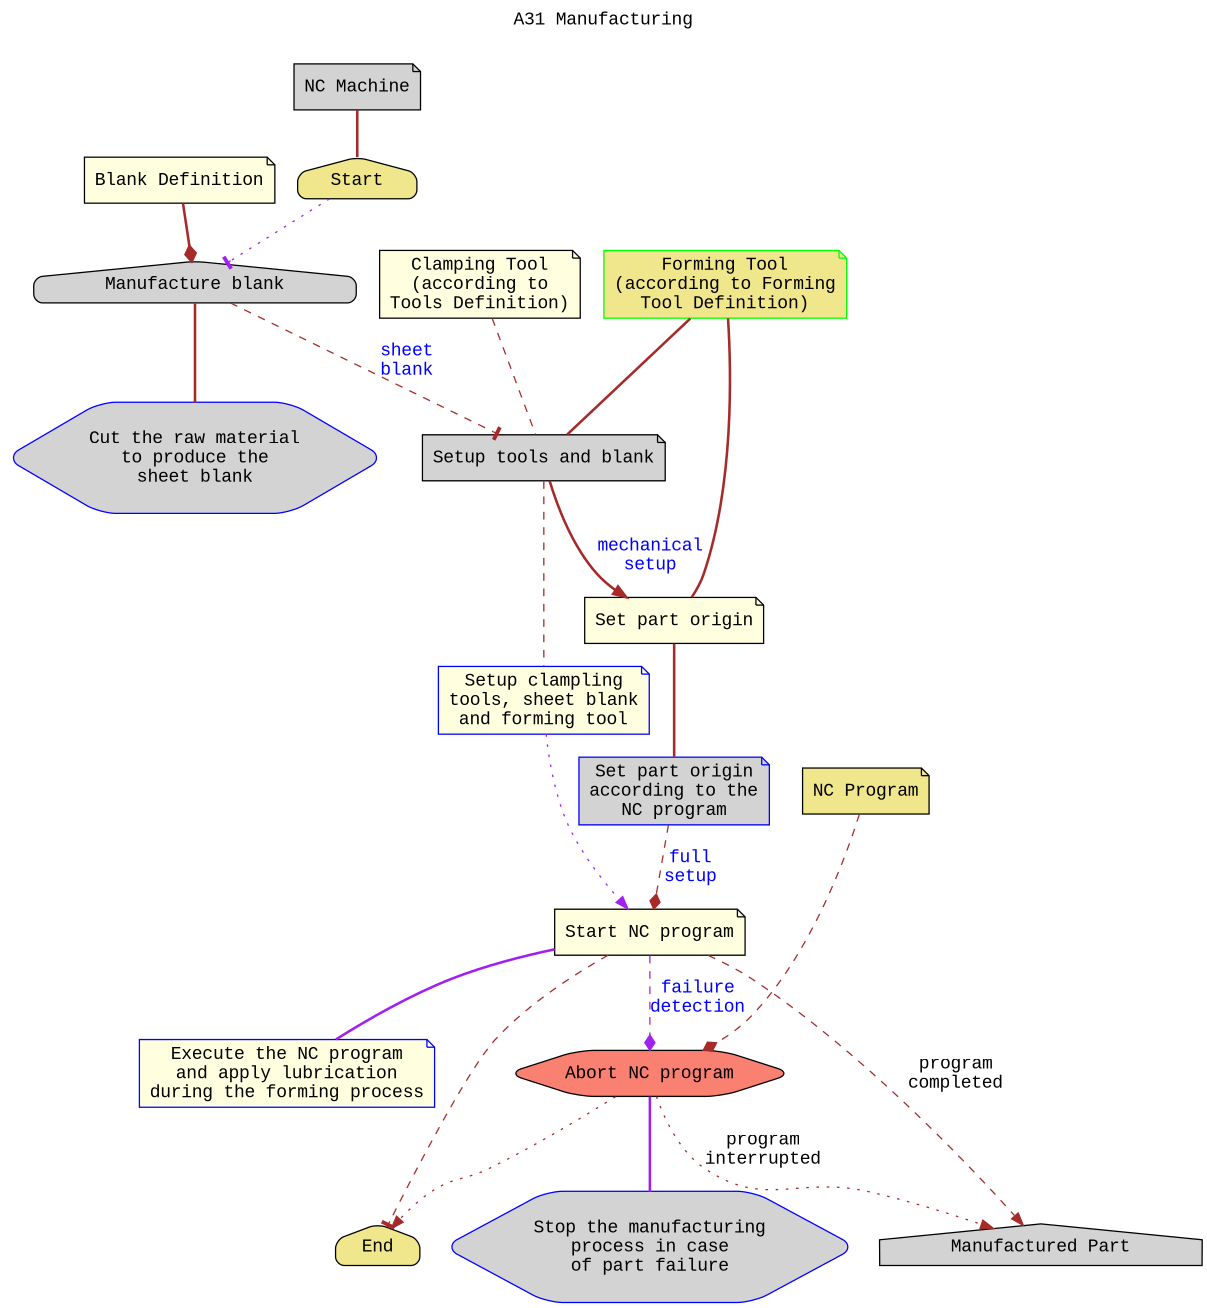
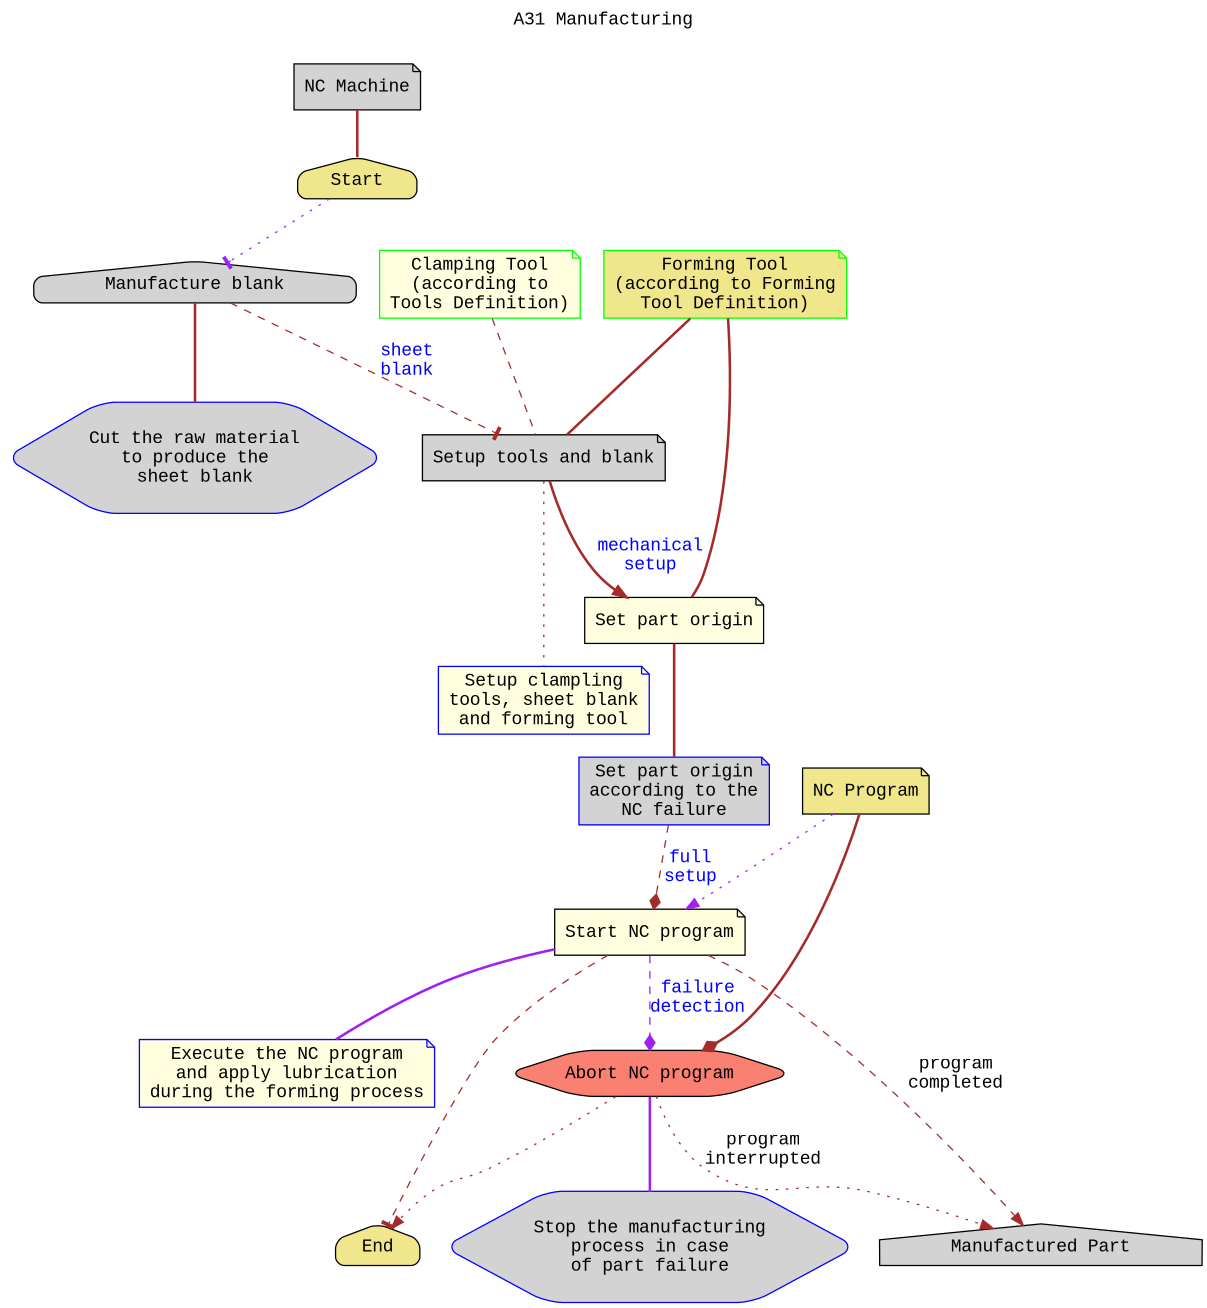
node "Blank Definition": removed
node "Clamping Tool (according to Tools Definition)": color black -> green
edge "Setup tools and blank" -- "Setup clampling tools, sheet blank and forming tool": style dashed -> dotted
node "Set part origin according to the NC program": label "Set part origin according to the NC program" -> "Set part origin according to the NC failure"
edge "Setup clampling tools, sheet blank and forming tool" -> "Start NC program": now "NC Program" -> "Start NC program"
edge "NC Program" -> "Abort NC program": style dashed -> bold
